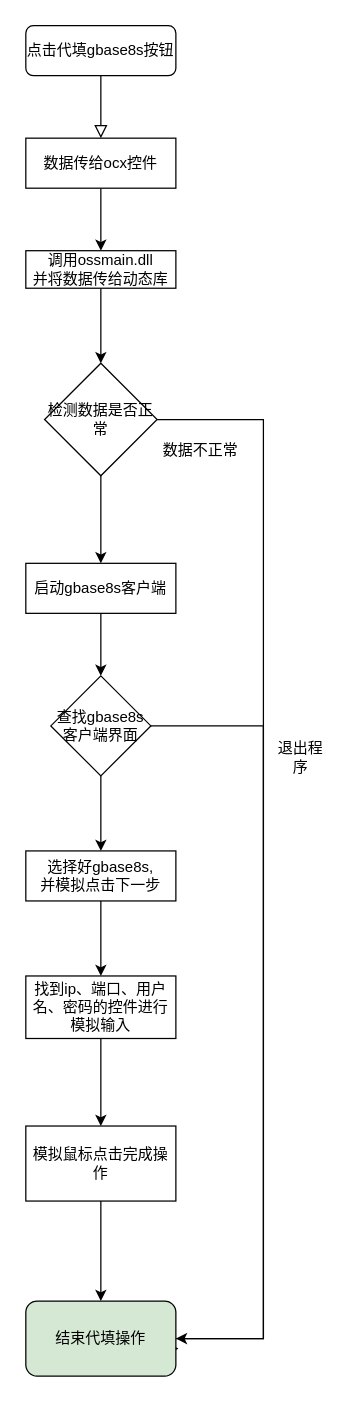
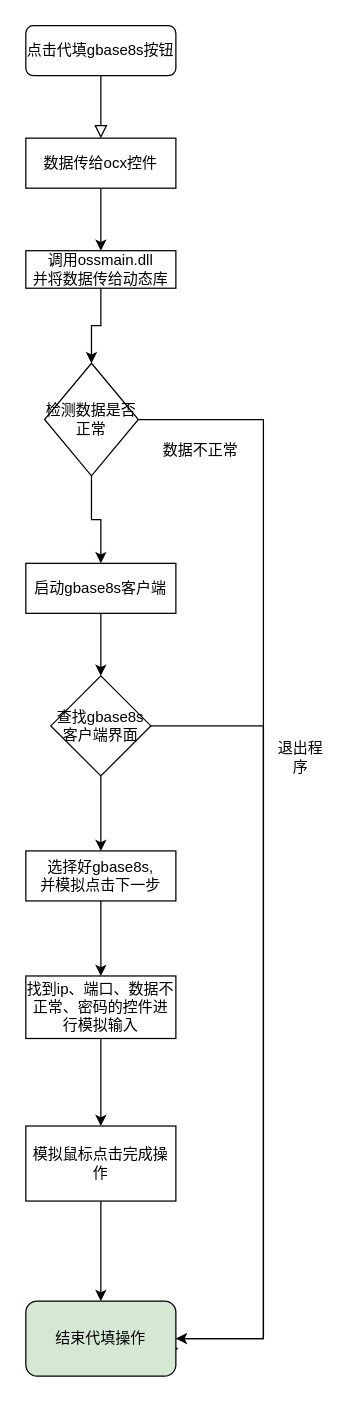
node "检测数据是否正常": size 113x113 -> 94x113
node "找到ip、端口、用户名、密码的控件进行模拟输入": label "找到ip、端口、用户名、密码的控件进行模拟输入" -> "找到ip、端口、数据不正常、密码的控件进行模拟输入"
